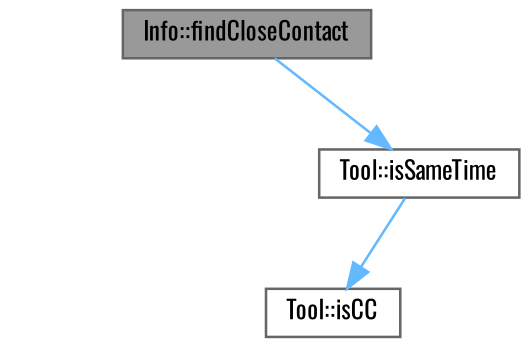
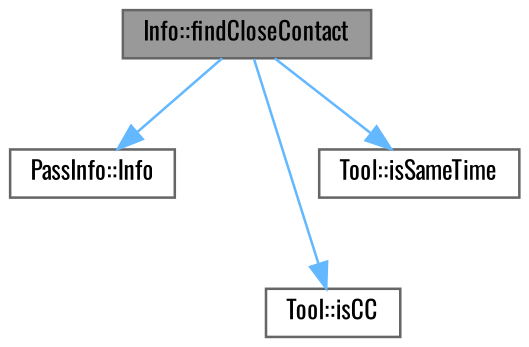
node "PassInfo::Info": added
edge "Tool::isSameTime" -> "Tool::isCC": now "Info::findCloseContact" -> "Tool::isCC"
